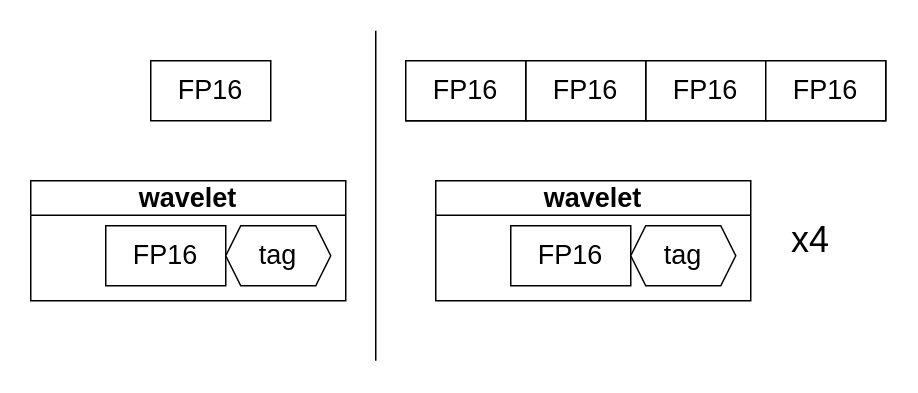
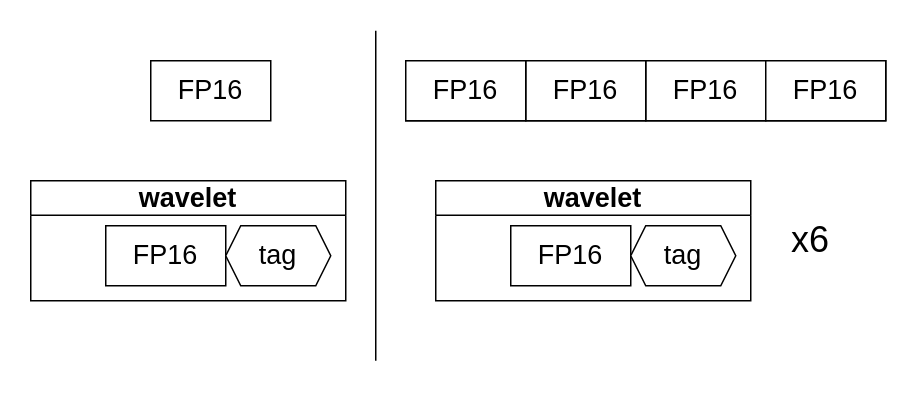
node "x4": label "x4" -> "x6"
